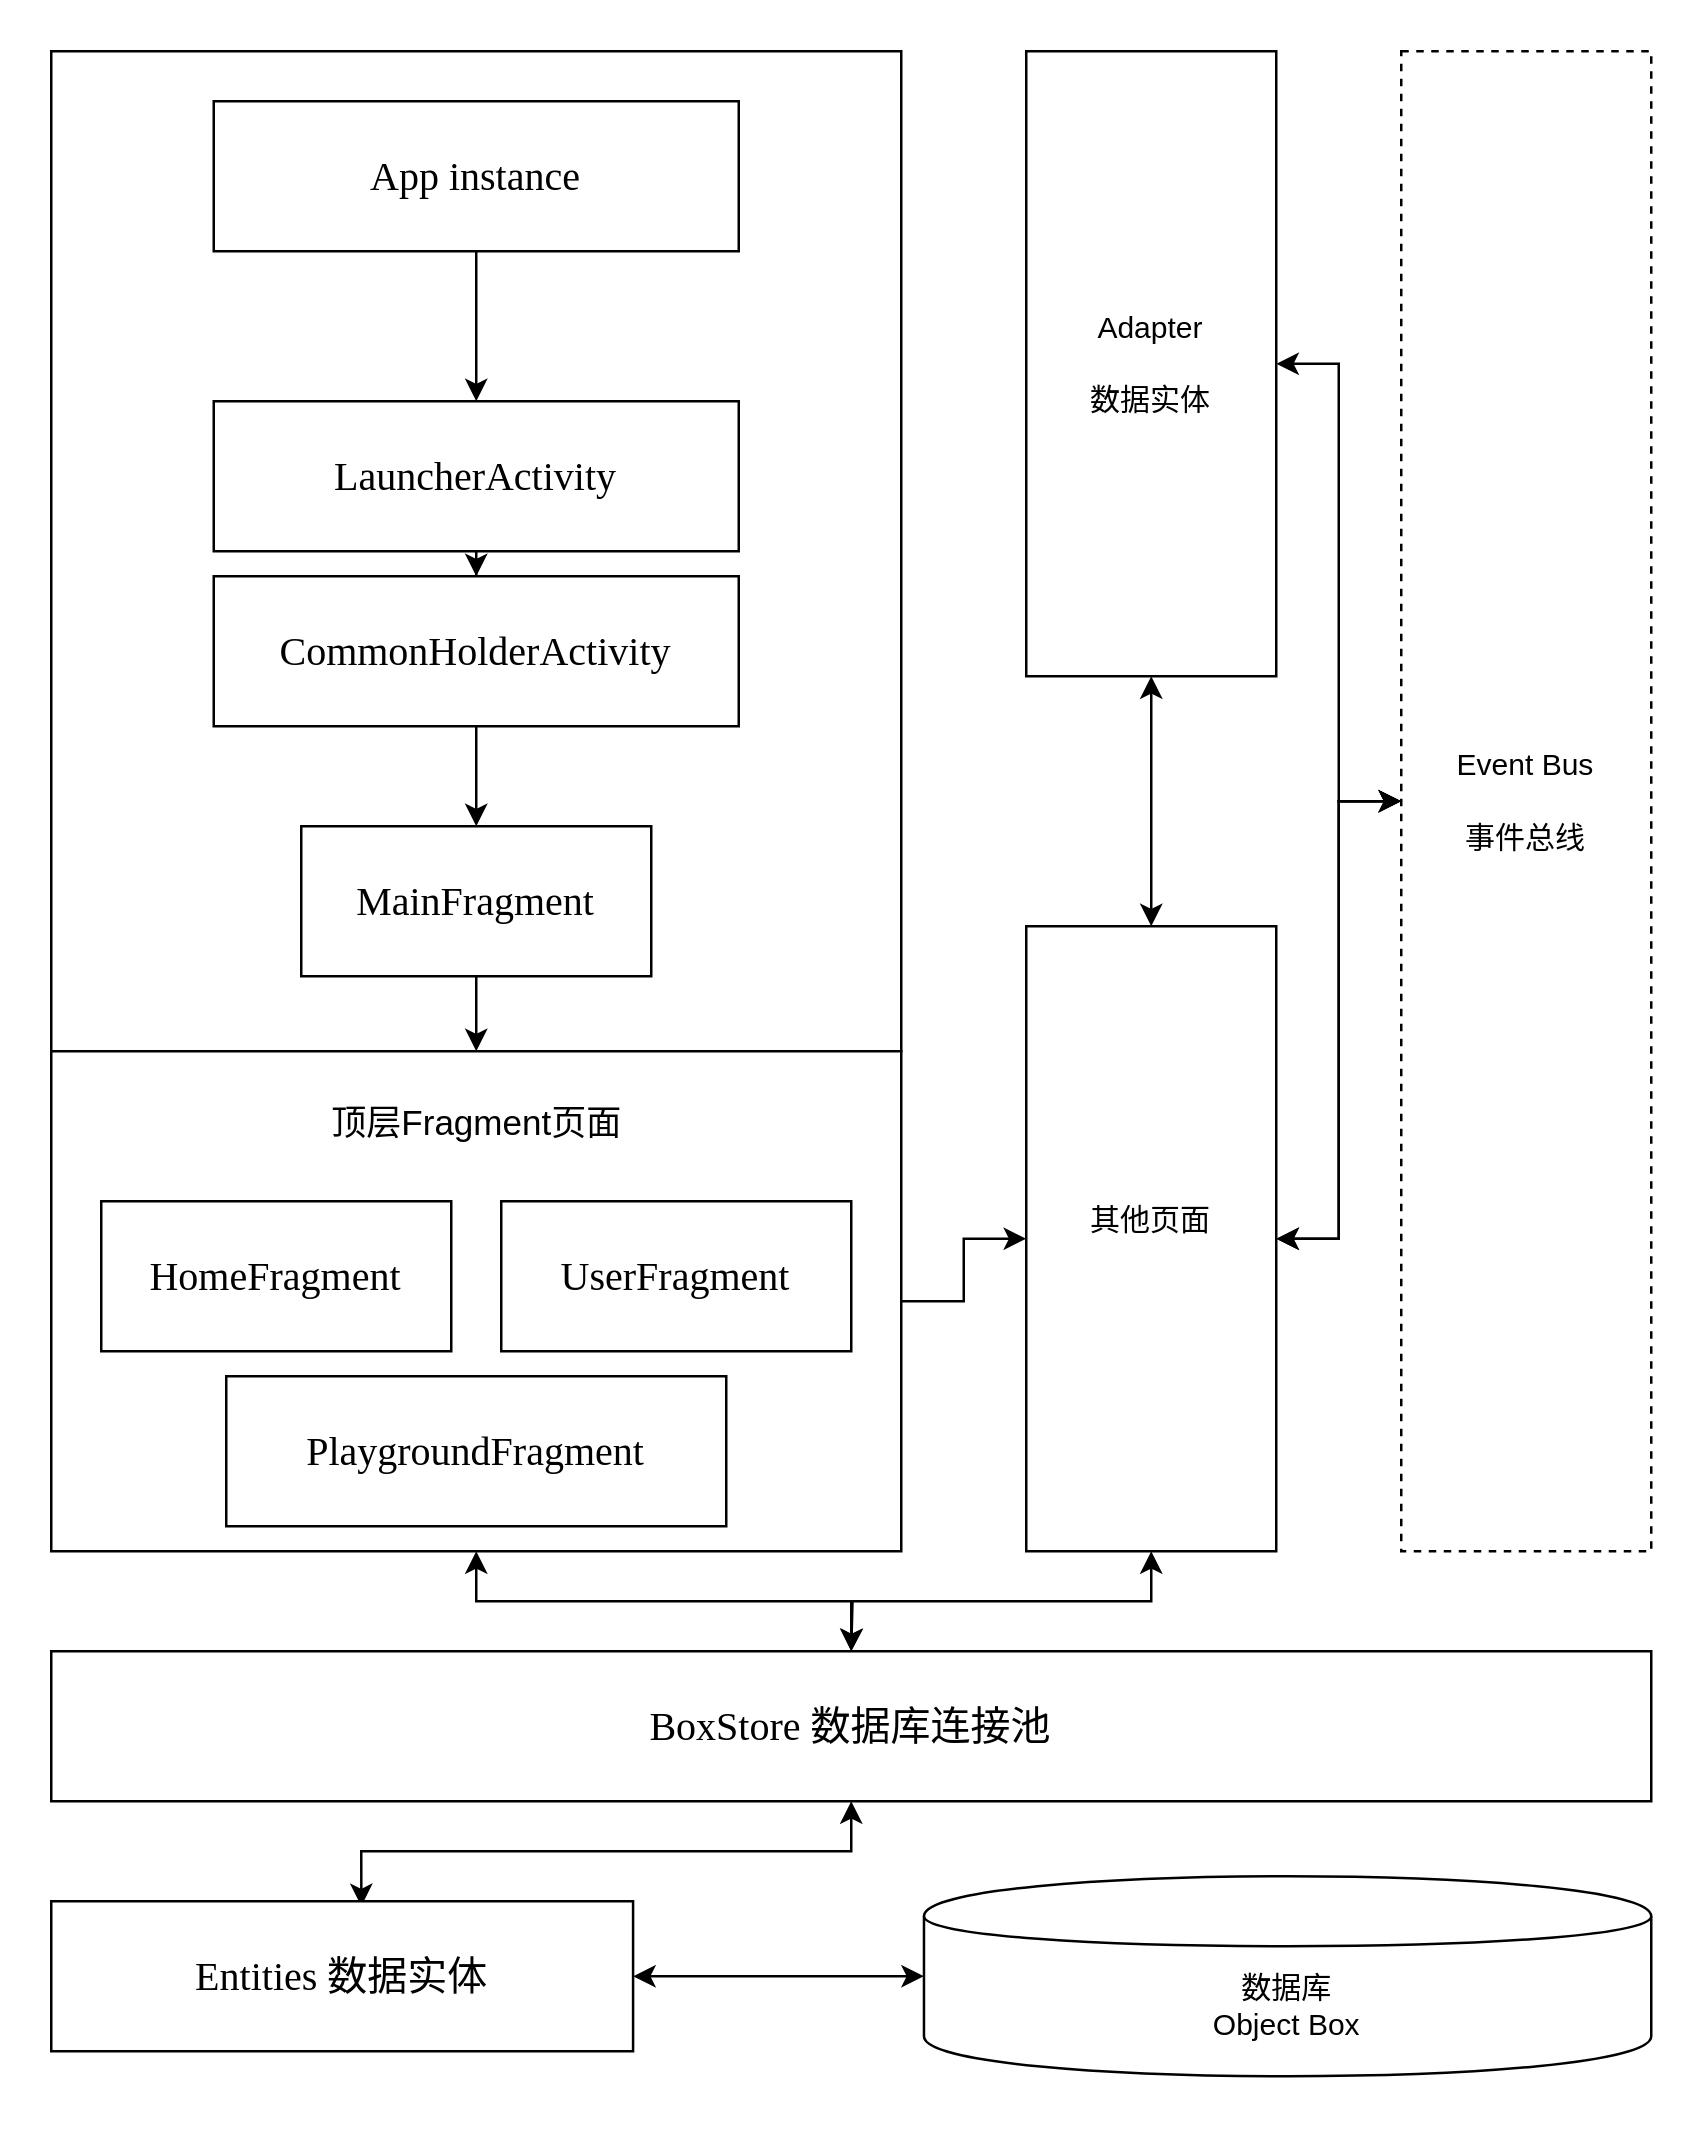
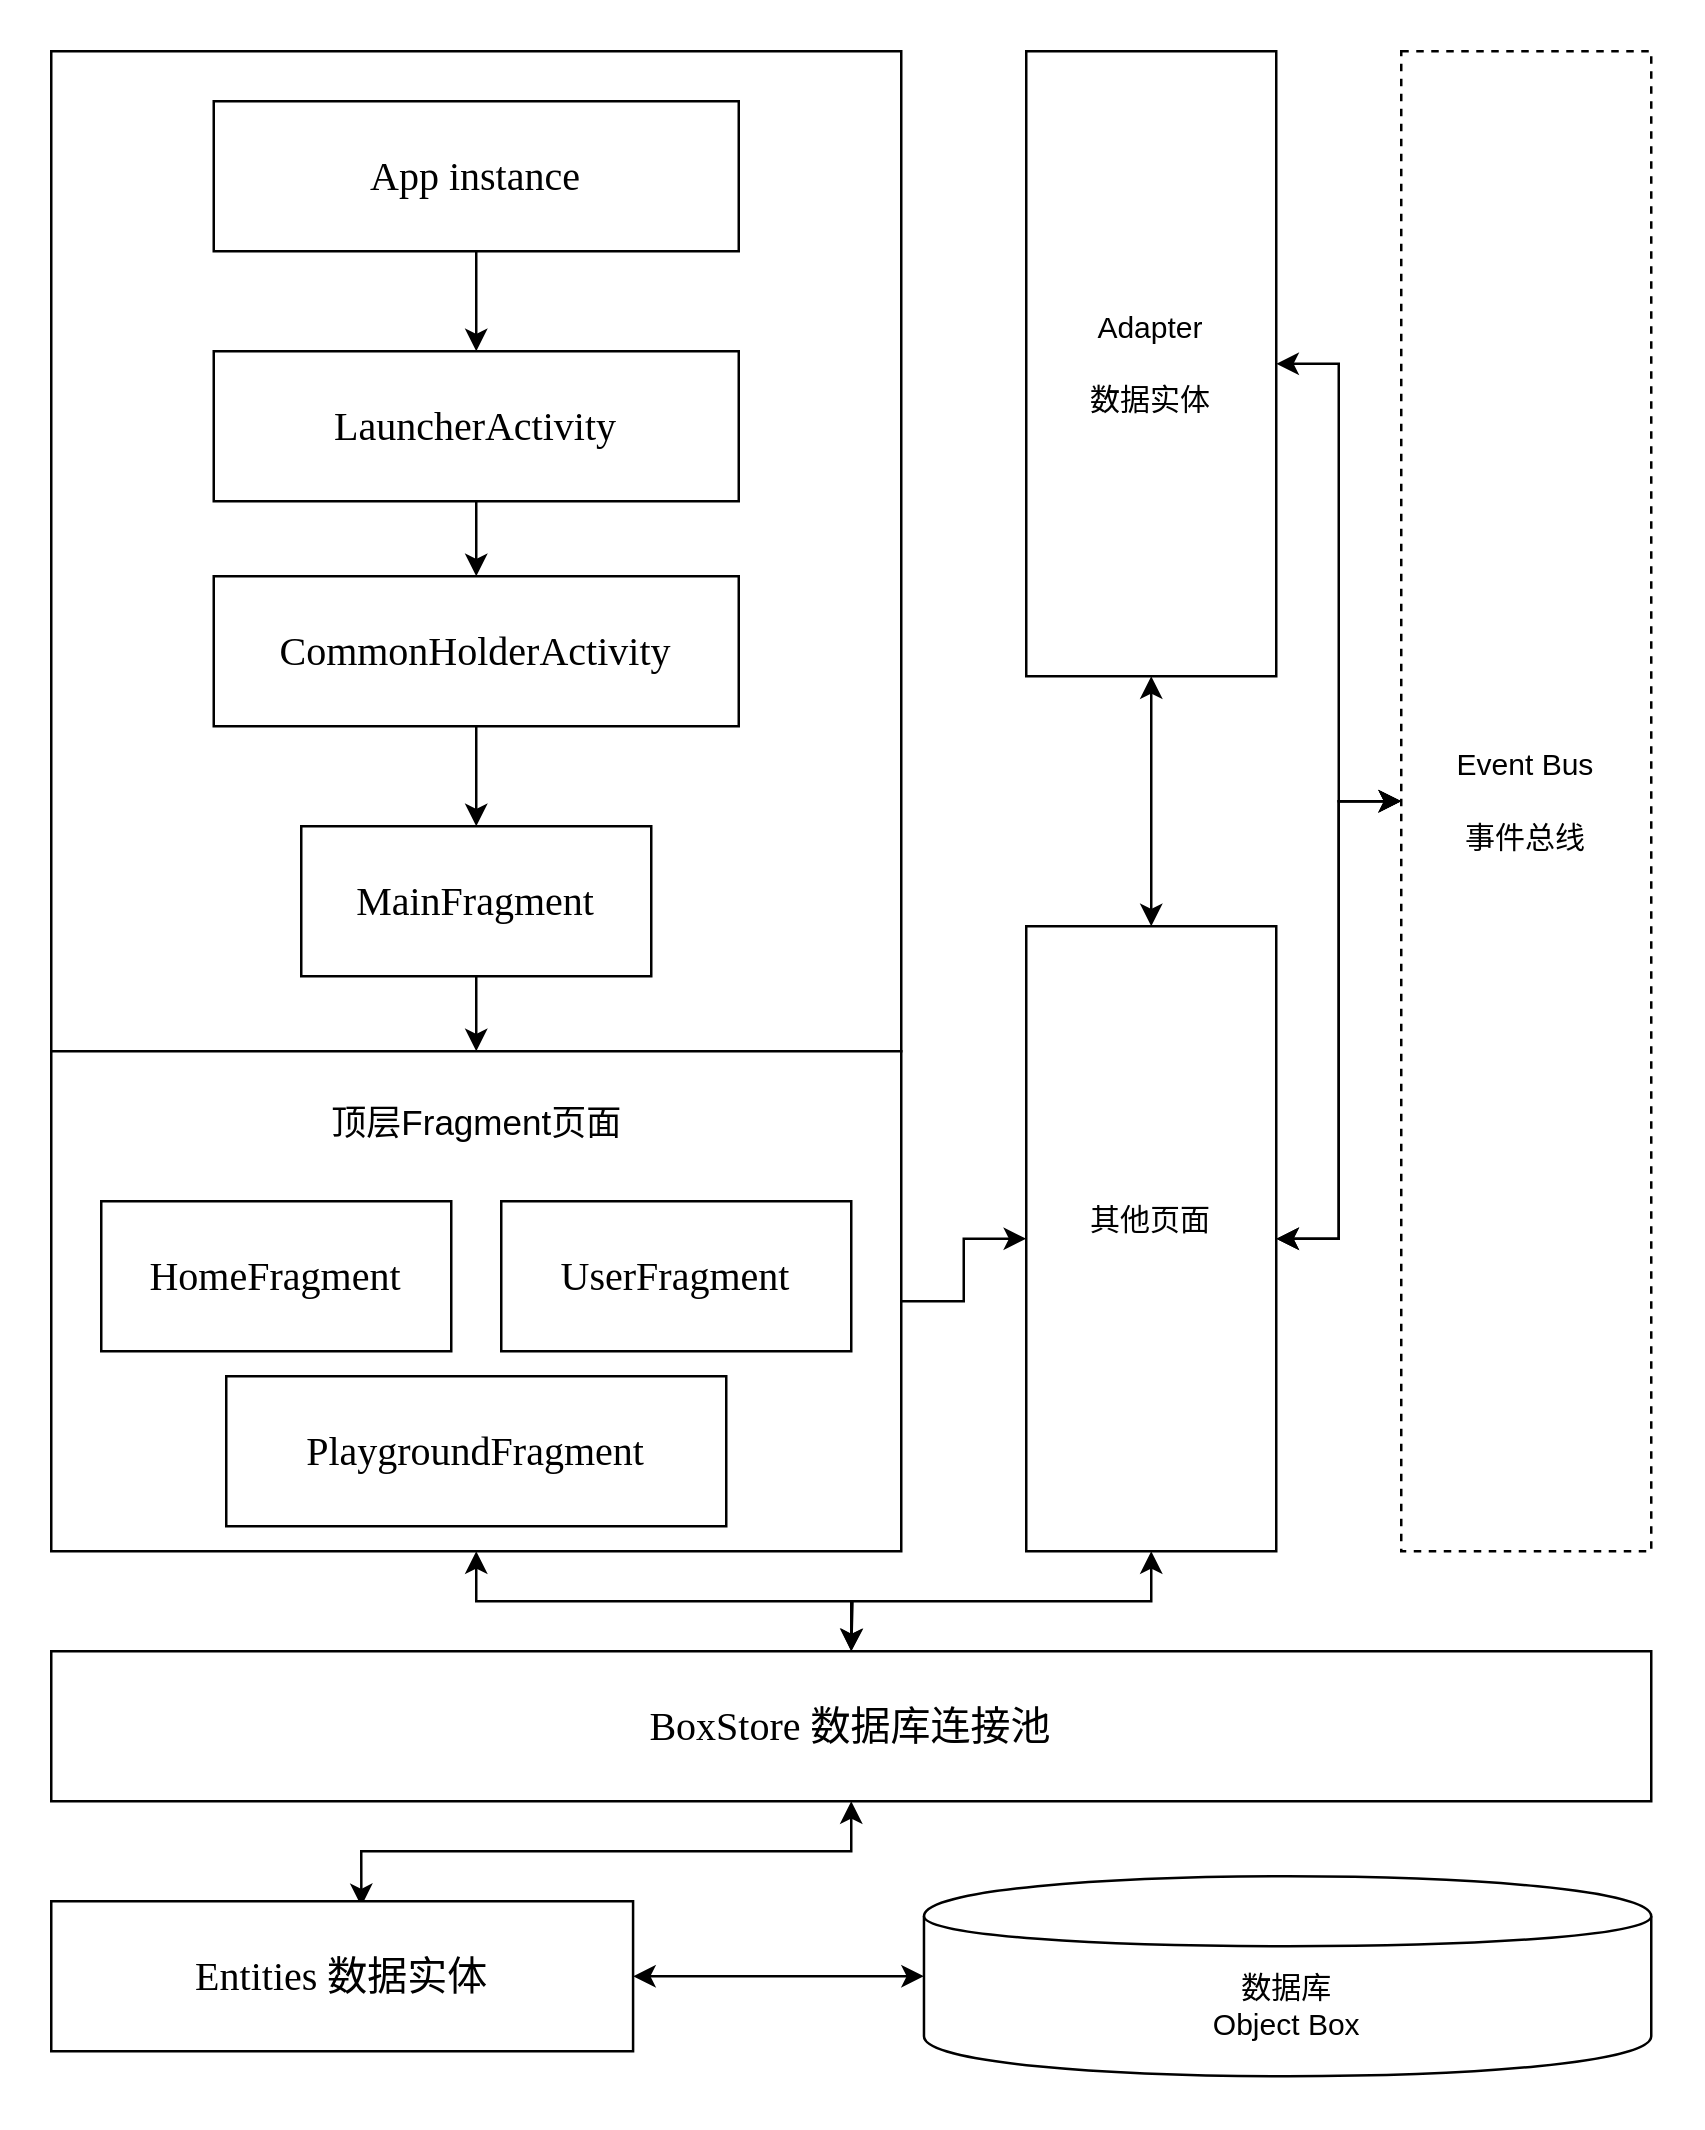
node "LauncherActivity": moved (476, 476) -> (476, 426)
